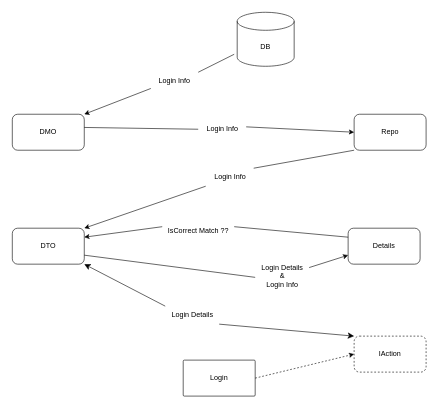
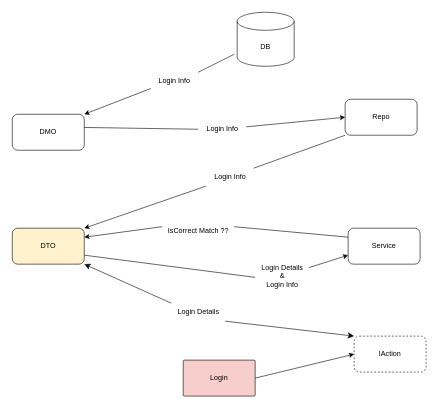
node "Repo": moved (390, 132) -> (381, 117)
node "DTO": fillcolor #ffffff -> #fff2cc
node "Details": label "Details" -> "Service"
node "Login Details": moved (192, 315) -> (198, 312)
edge "Login" -> "IAction": style dashed -> solid
node "Login": fillcolor #ffffff -> #f8cecc
